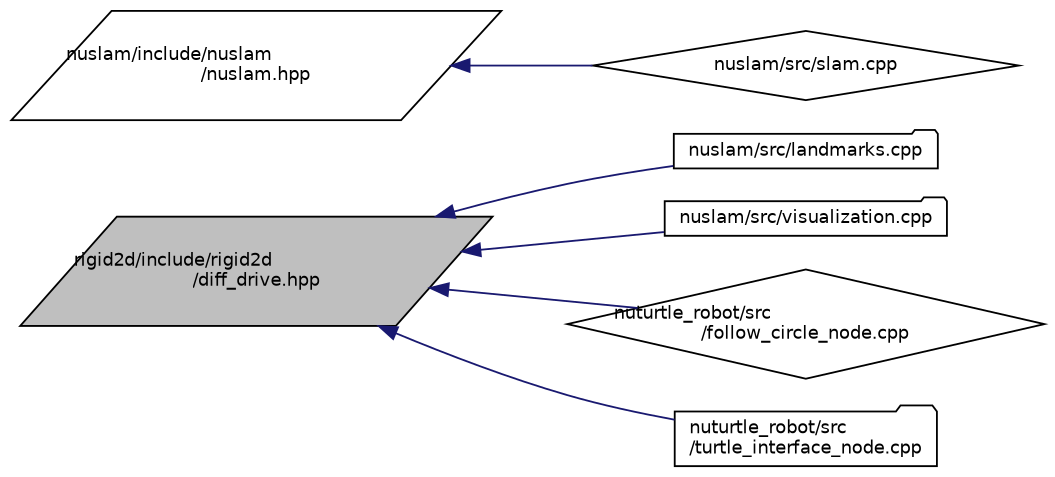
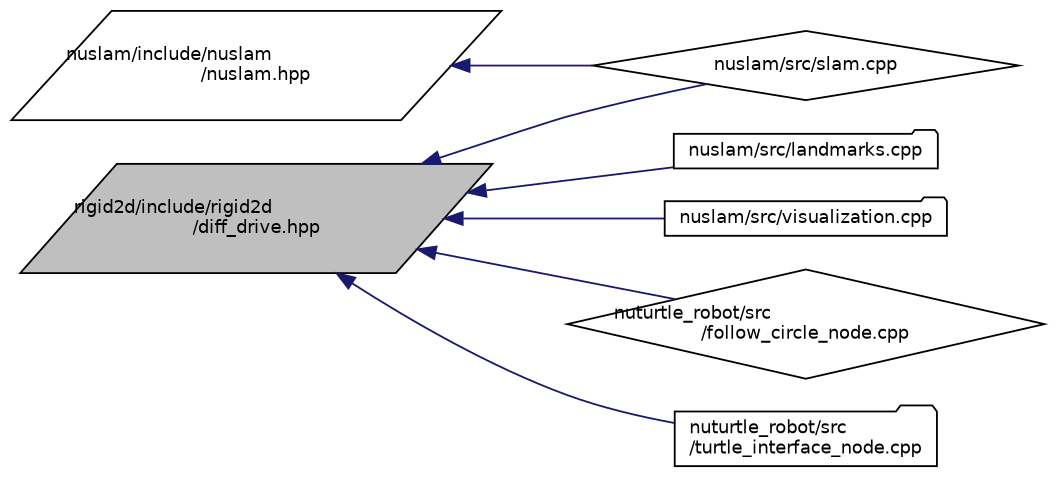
edge "nuslam/src/slam.cpp" -> "rigid2d/include/rigid2d /diff_drive.hpp": added
